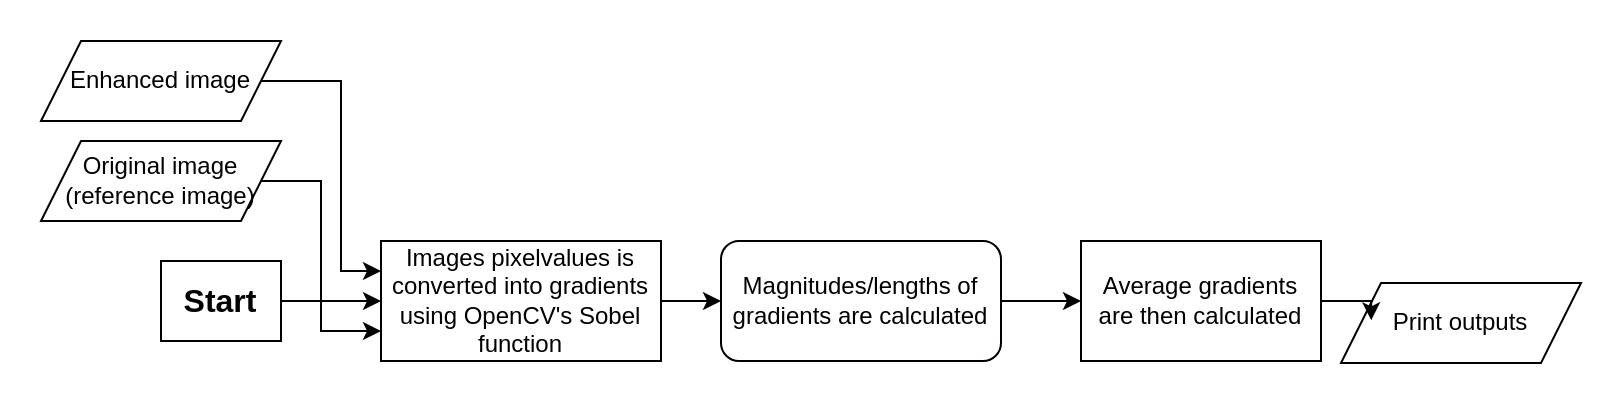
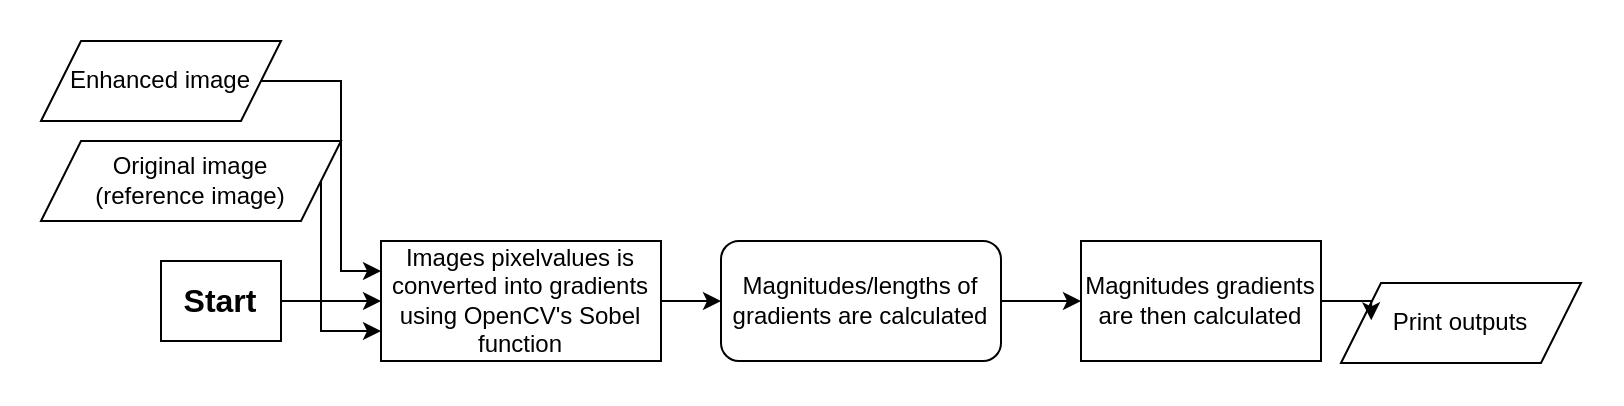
node "Original image (reference image)": size 240x80 -> 300x80
node "Average gradients are then calculated": label "Average gradients are then calculated" -> "Magnitudes gradients are then calculated"
